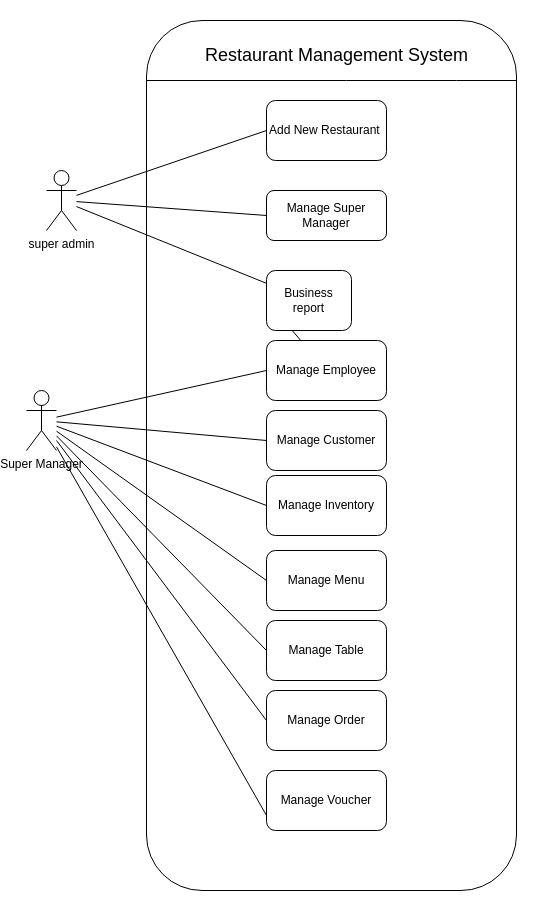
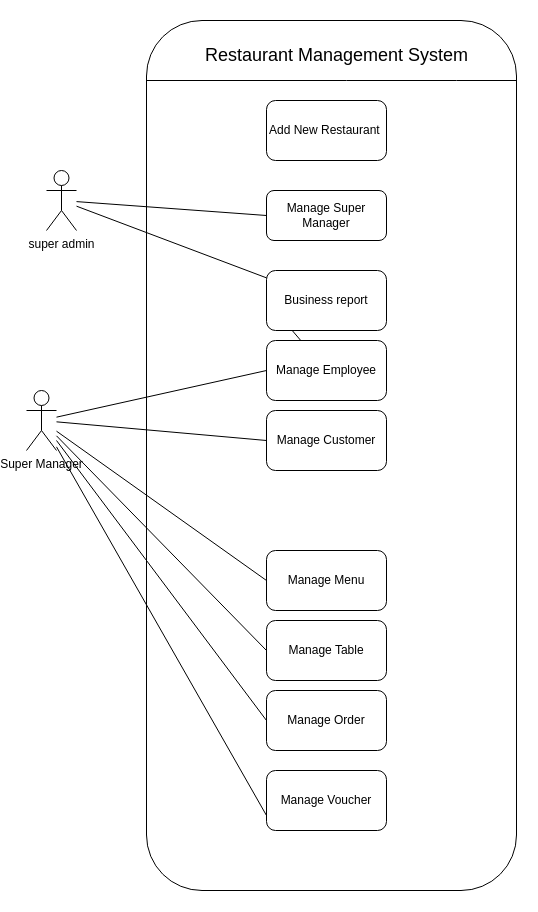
edge "Add New Restaurant" -- "super admin": removed
node "Business report": size 85x60 -> 120x60
edge "Super Manager" -- "Manage Inventory": removed
node "Manage Inventory": removed
